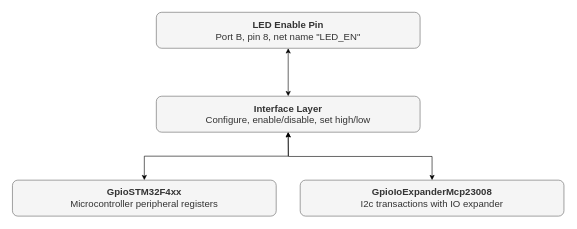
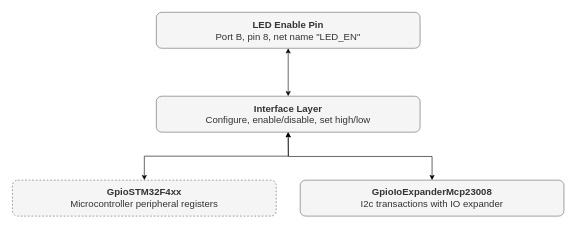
node "GpioSTM32F4xx Microcontroller peripheral registers": style solid -> dashed
